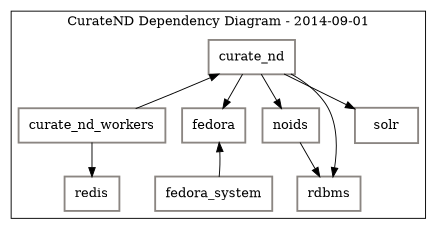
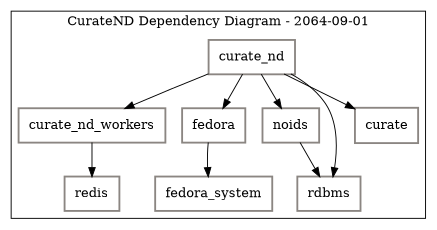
cluster "CurateND Dependency Diagram - 2014-09-01": label "CurateND Dependency Diagram - 2014-09-01" -> "CurateND Dependency Diagram - 2064-09-01"
edge "curate_nd_workers" -> "curate_nd": reversed
node "solr": label "solr" -> "curate"
edge "fedora_system" -> "fedora": reversed
